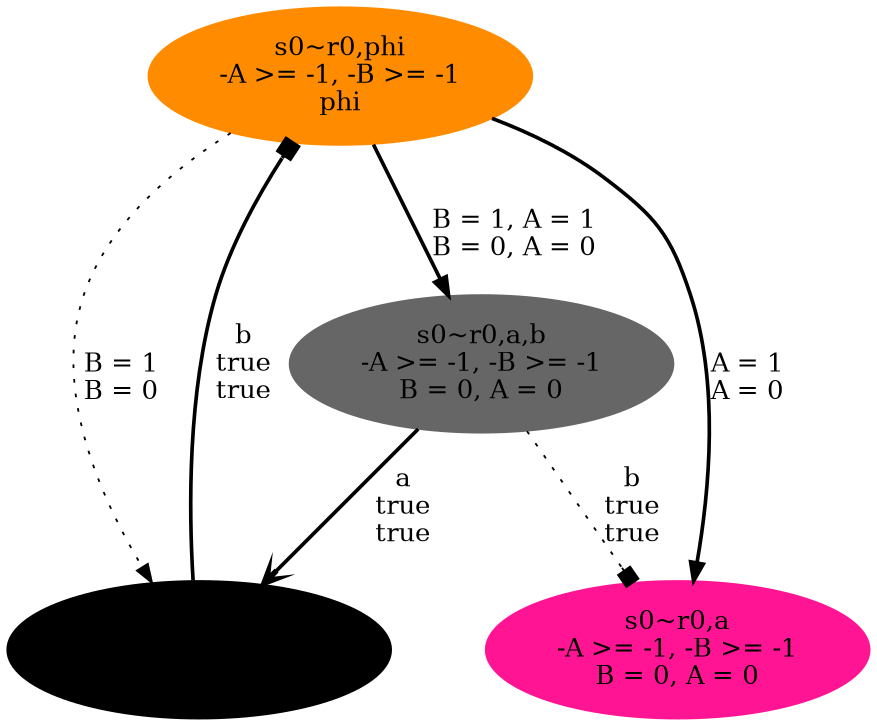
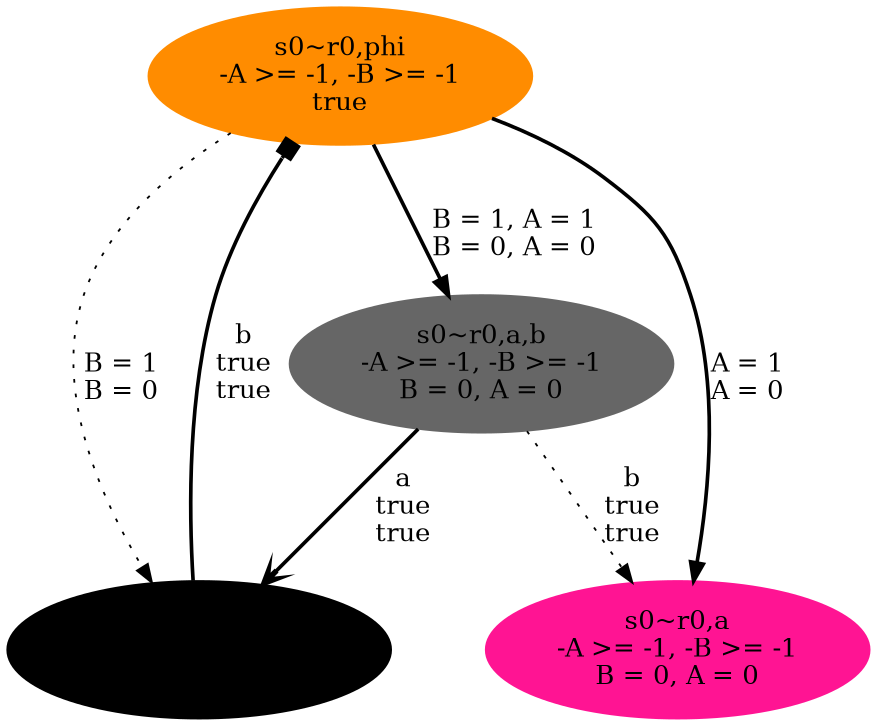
node "s0~r0,phi -A >= -1, -B >= -1 phi": label "s0~r0,phi -A >= -1, -B >= -1 phi" -> "s0~r0,phi -A >= -1, -B >= -1 true"
edge "s0~r0,a,b -A >= -1, -B >= -1 B = 0, A = 0" -> "s0~r0,a -A >= -1, -B >= -1 B = 0, A = 0": arrowhead box -> normal
